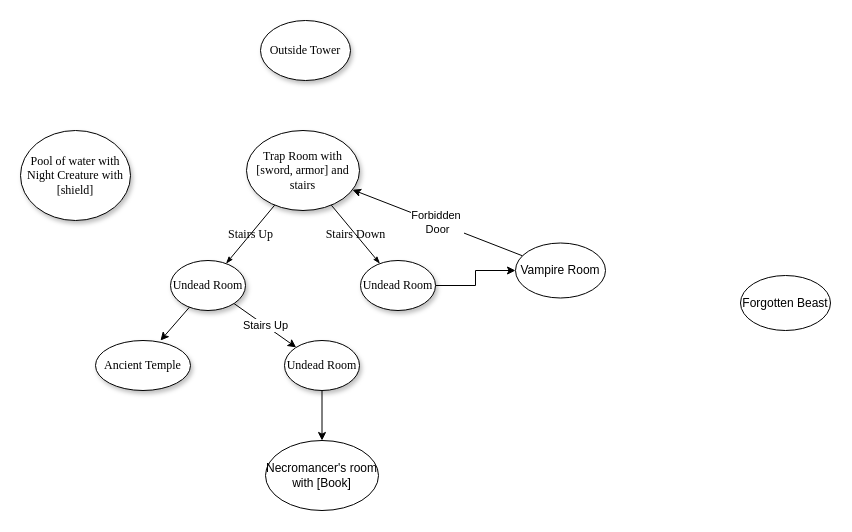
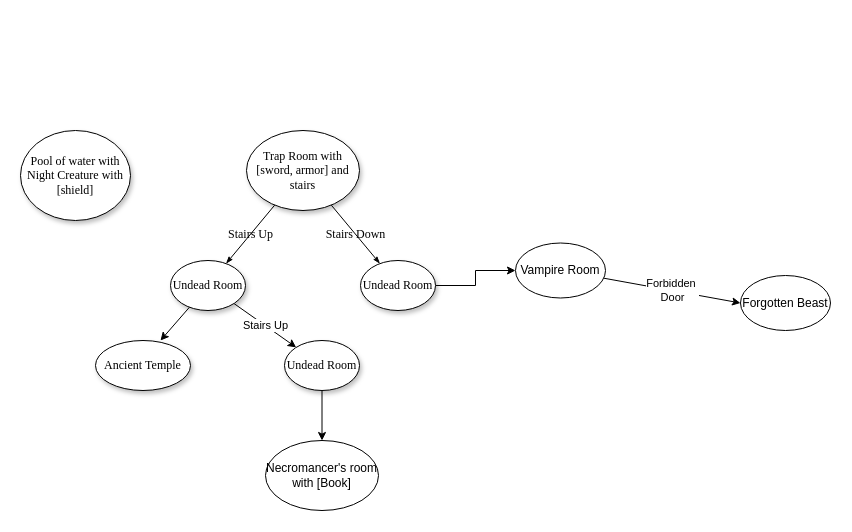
node "Outside Tower": removed
edge "Vampire Room" -> "Trap Room with [sword, armor] and stairs": now "Vampire Room" -> "Forgotten Beast"
